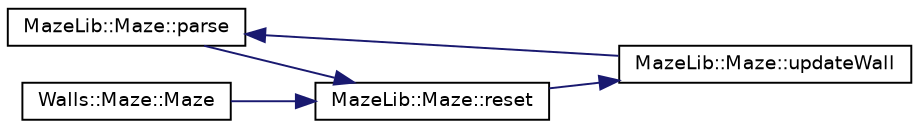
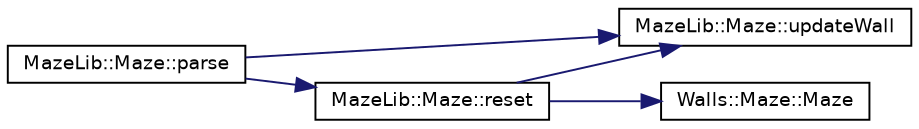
edge "MazeLib::Maze::updateWall" -> "MazeLib::Maze::parse": reversed
edge "Walls::Maze::Maze" -> "MazeLib::Maze::reset": reversed
